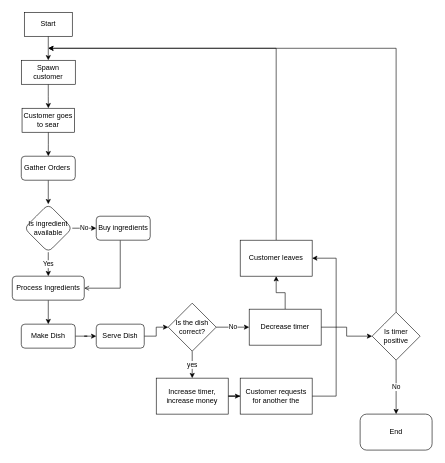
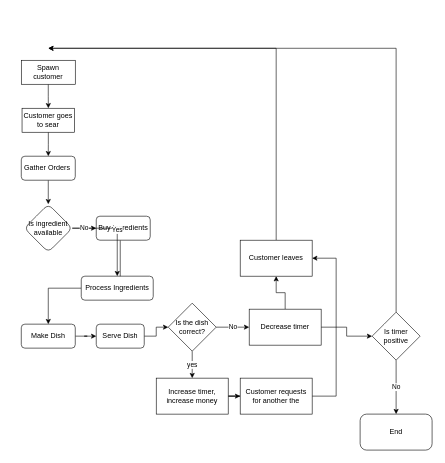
node "Start": removed
edge "Start" -> "Spawn customer": removed
node "Process Ingredients": moved (48, 288) -> (117, 288)
